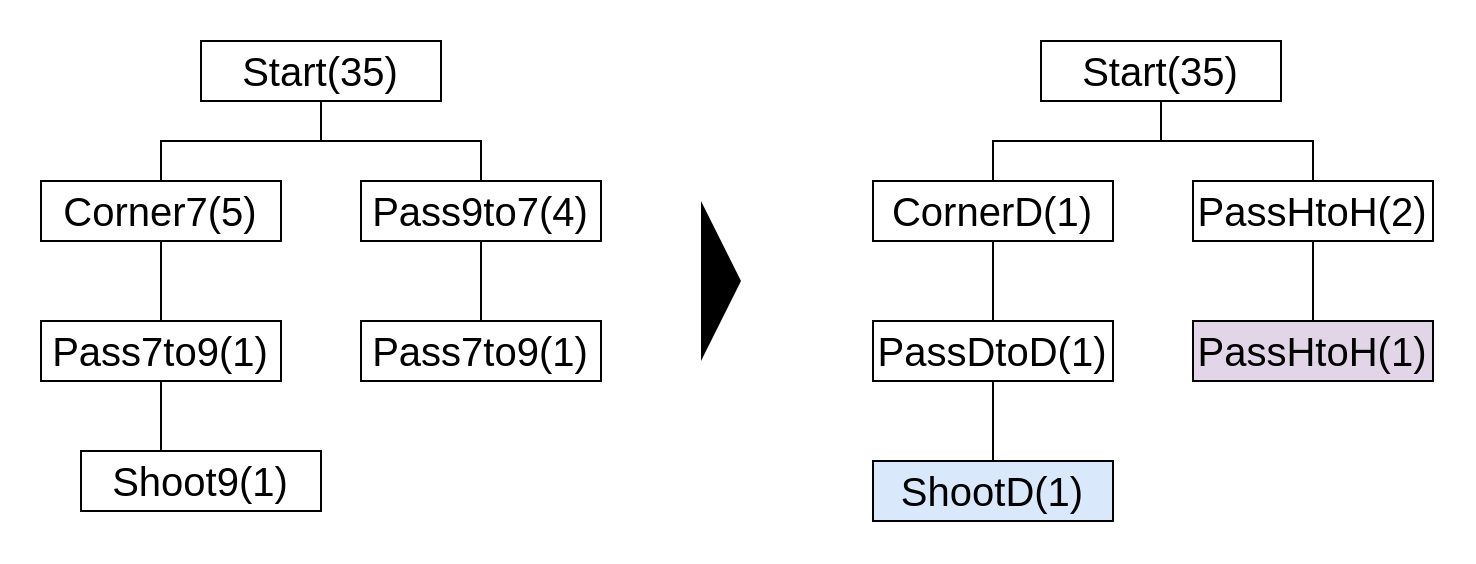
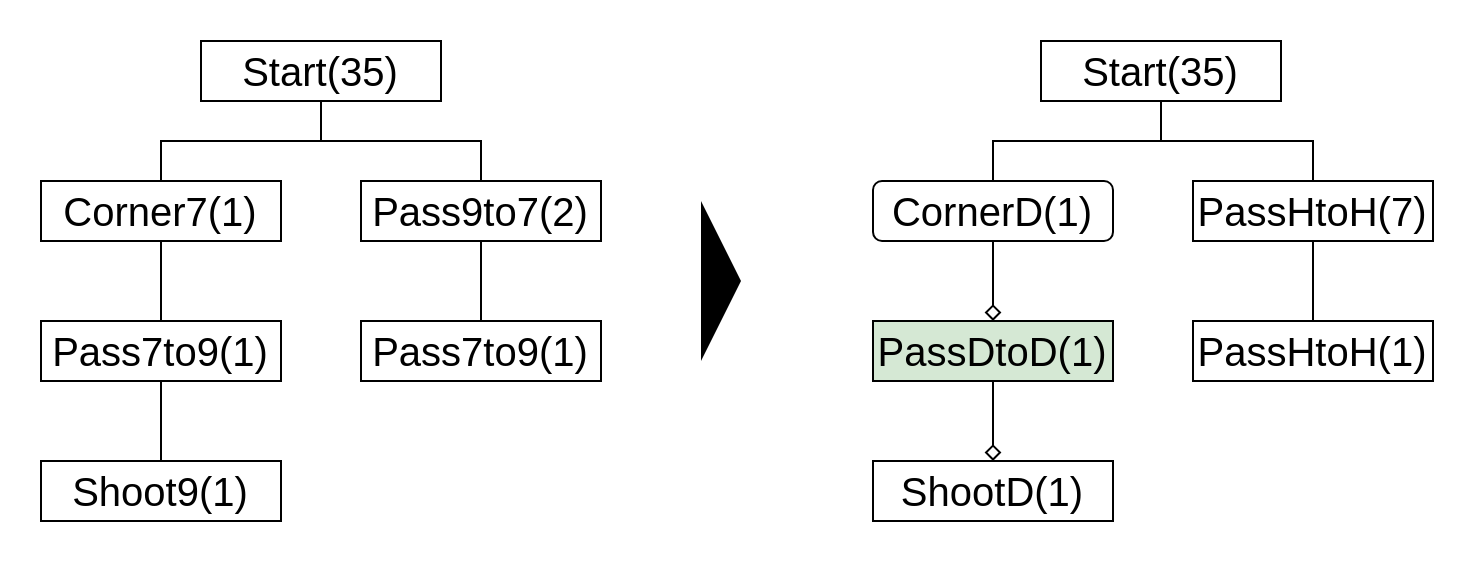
node "Corner7(5)": label "Corner7(5)" -> "Corner7(1)"
node "Pass9to7(4)": label "Pass9to7(4)" -> "Pass9to7(2)"
node "CornerD(1)": shape rectangle -> rounded rectangle
node "PassHtoH(2)": label "PassHtoH(2)" -> "PassHtoH(7)"
edge "CornerD(1)" -- "PassDtoD(1)": arrowhead none -> diamond
node "PassDtoD(1)": fillcolor #ffffff -> #d5e8d4
node "PassHtoH(1)": fillcolor #e1d5e7 -> #ffffff
edge "PassDtoD(1)" -- "ShootD(1)": arrowhead none -> diamond
node "Shoot9(1)": moved (201, 481) -> (161, 491)
node "ShootD(1)": fillcolor #dae8fc -> #ffffff
